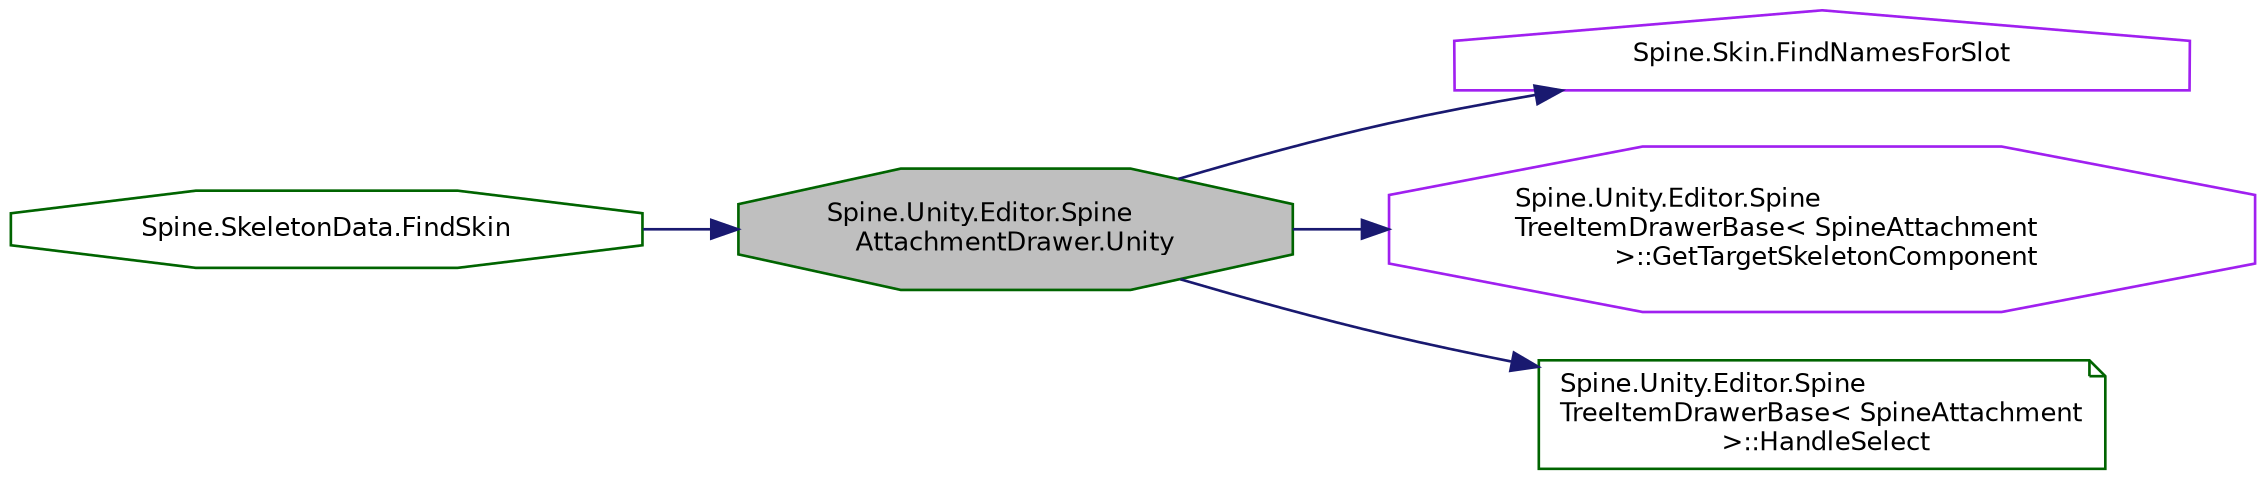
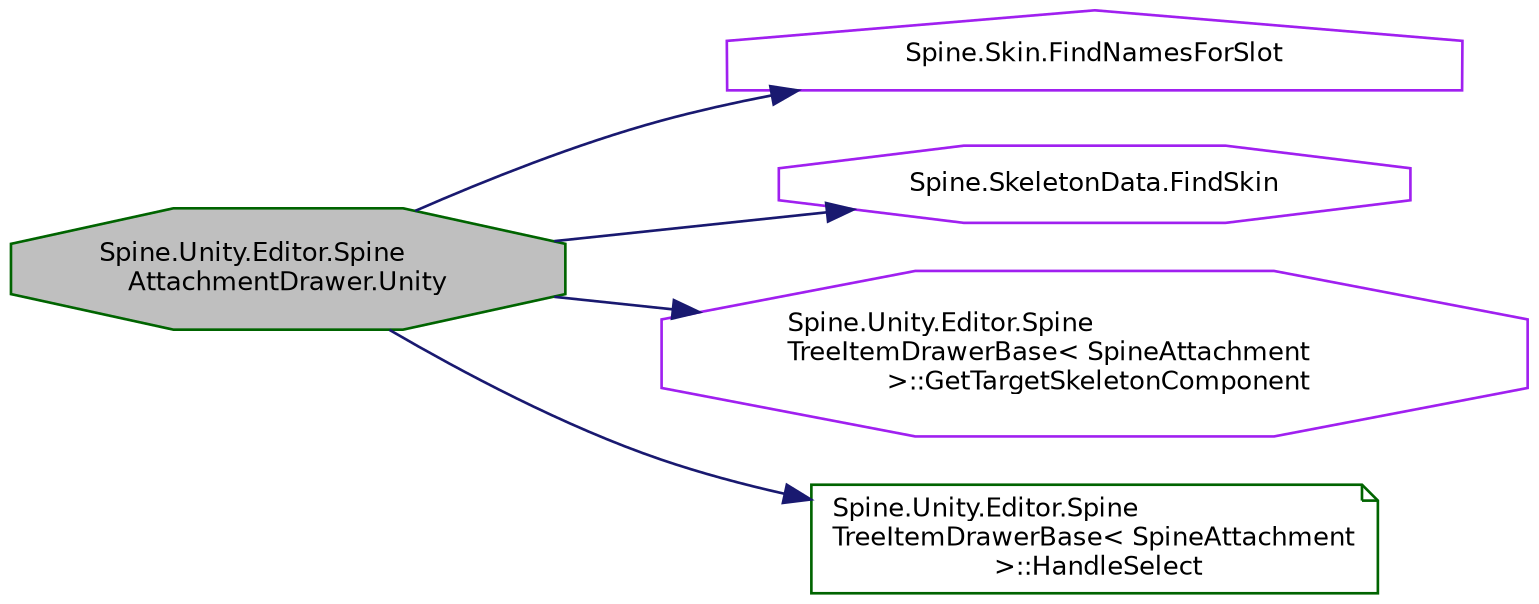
node "Spine.SkeletonData.FindSkin": color darkgreen -> purple
edge "Spine.SkeletonData.FindSkin" -> "Spine.Unity.Editor.Spine AttachmentDrawer.Unity": reversed
